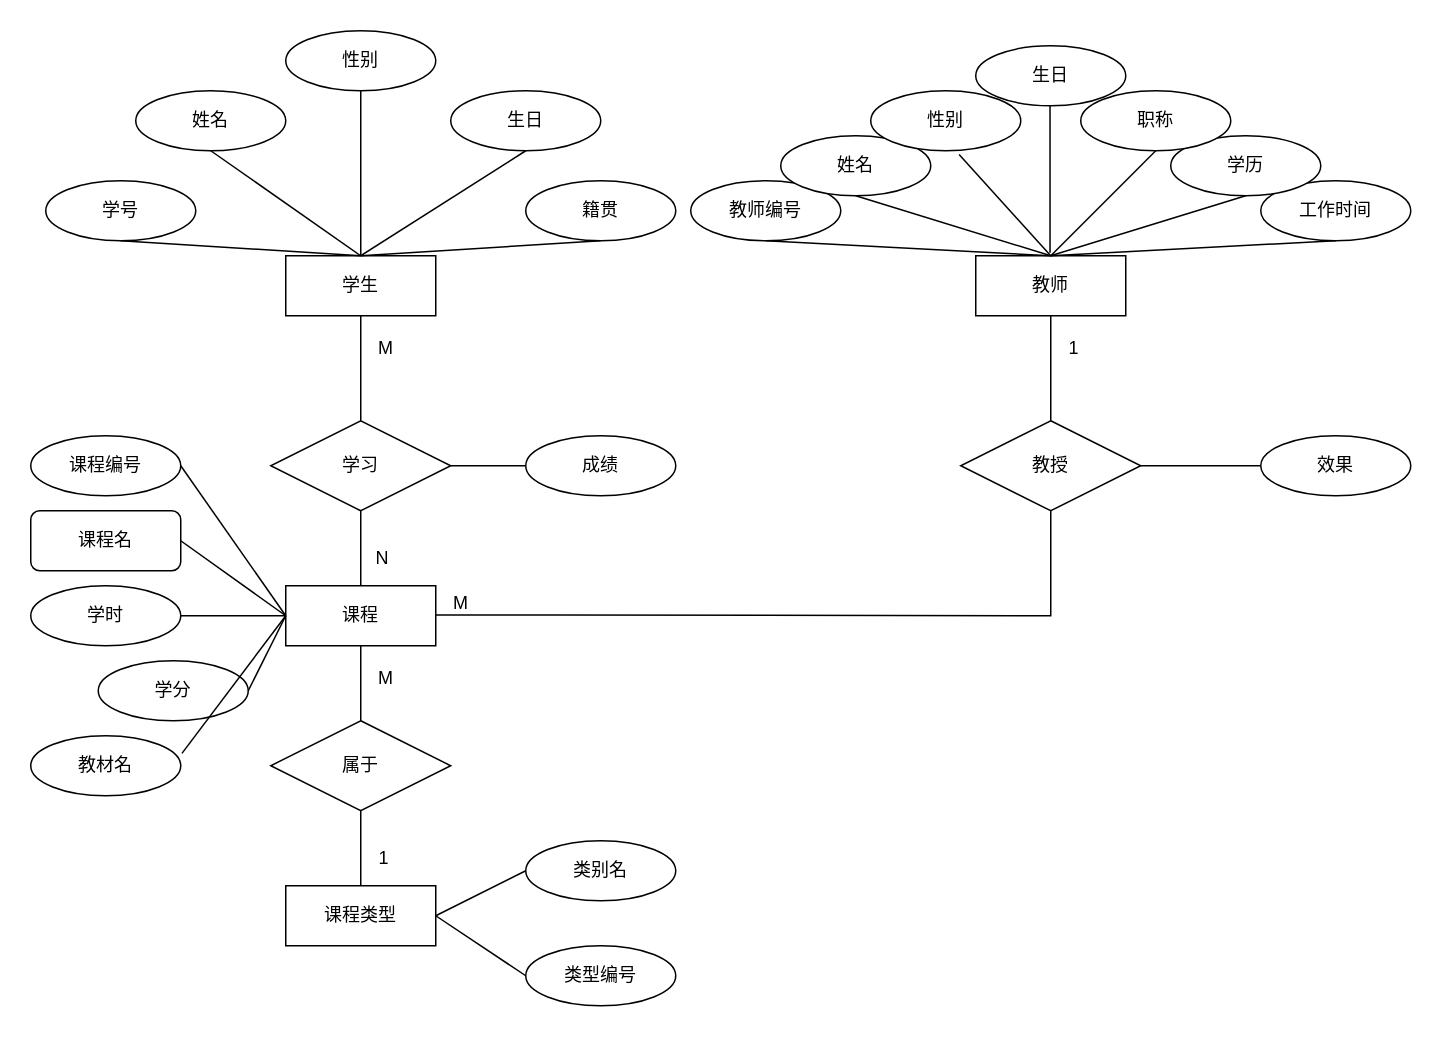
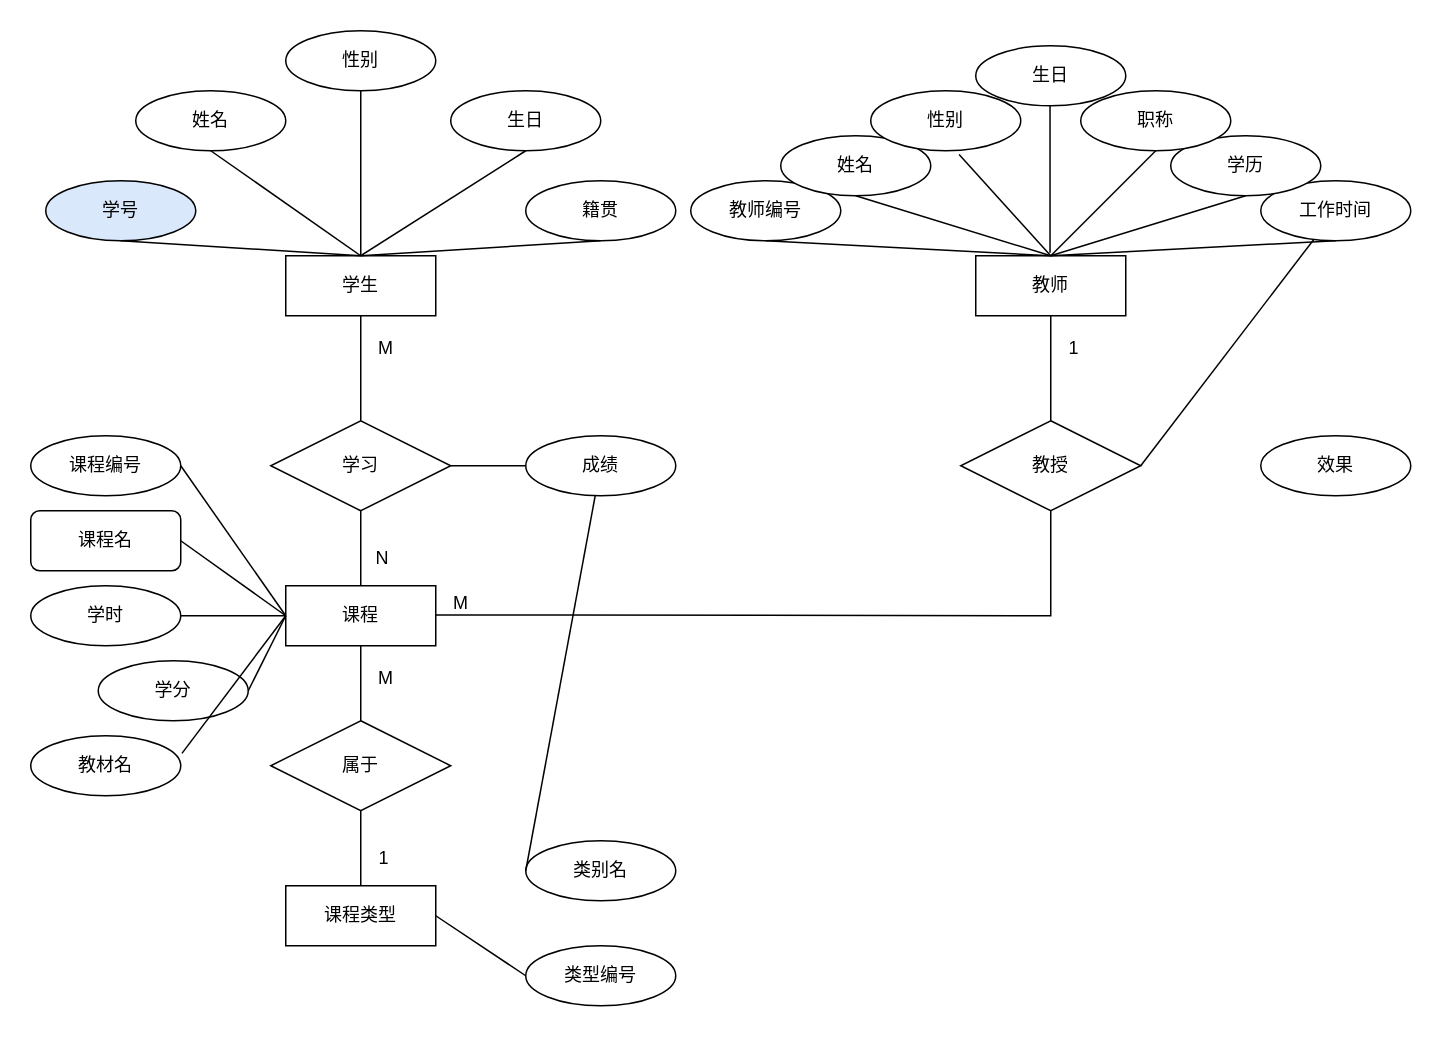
node "学号": fillcolor #ffffff -> #dae8fc
edge "教授" -- "效果": now "教授" -- "工作时间"
edge "类别名" -- "课程类型": now "类别名" -- "成绩"
